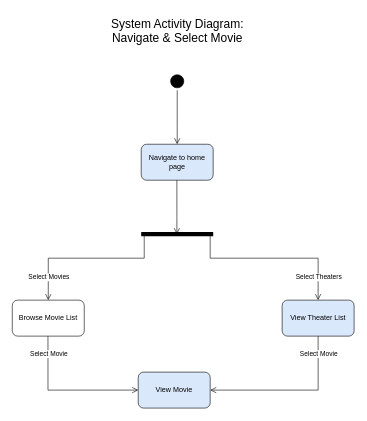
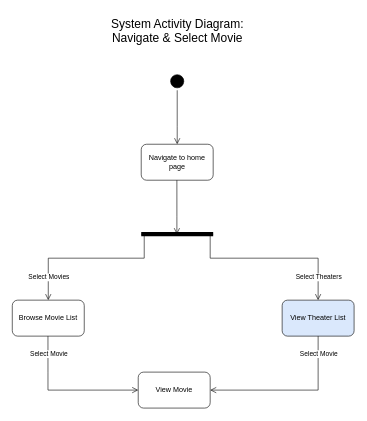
node "Navigate to home page": fillcolor #dae8fc -> #ffffff
node "View Movie": fillcolor #dae8fc -> #ffffff
